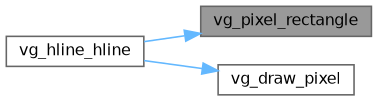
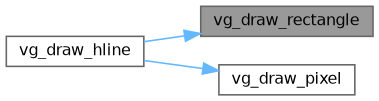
node "vg_pixel_rectangle": label "vg_pixel_rectangle" -> "vg_draw_rectangle"
node "vg_hline_hline": label "vg_hline_hline" -> "vg_draw_hline"
